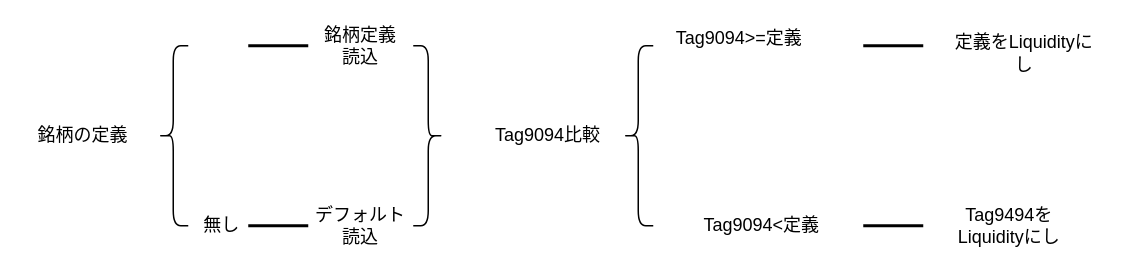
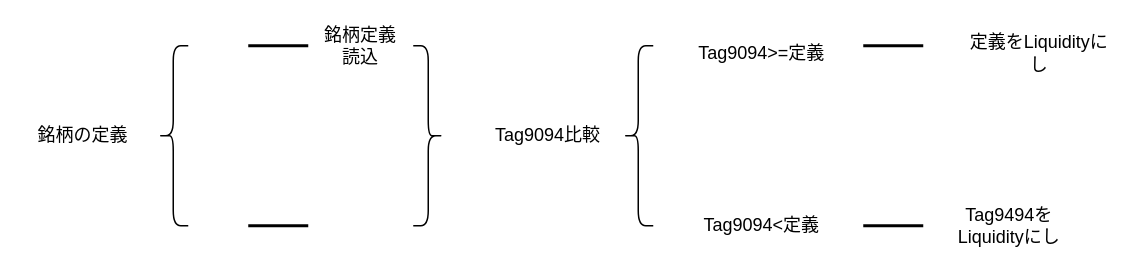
node "Tag9094>=定義": moved (740, 38) -> (762, 53)
node "定義をLiquidityにし": moved (1025, 53) -> (1040, 53)
node "無し": removed
node "デフォルト読込": removed
